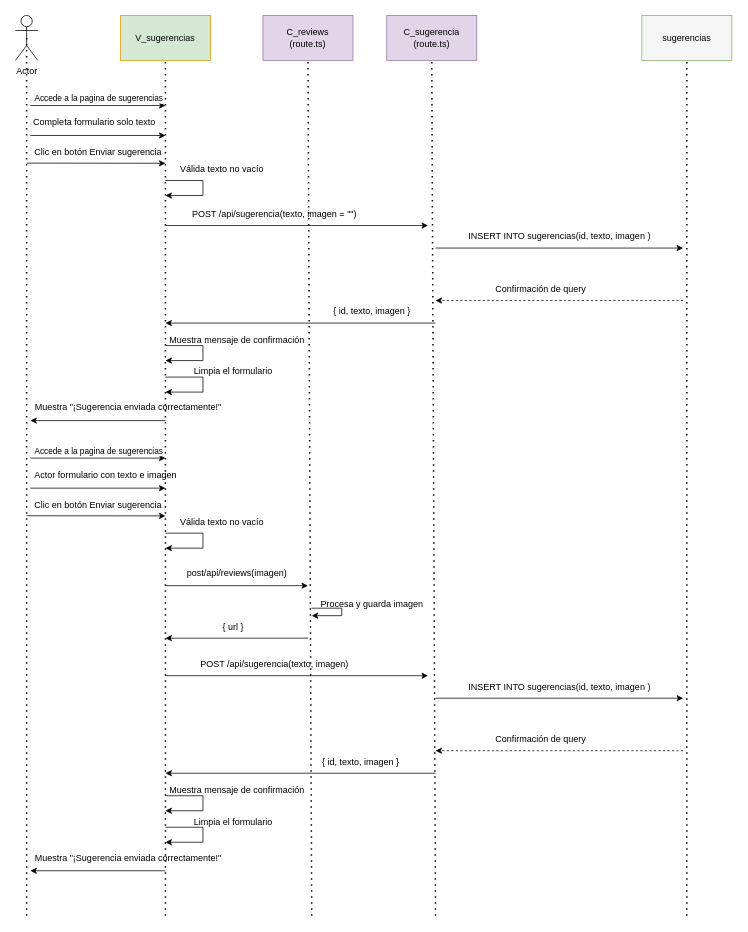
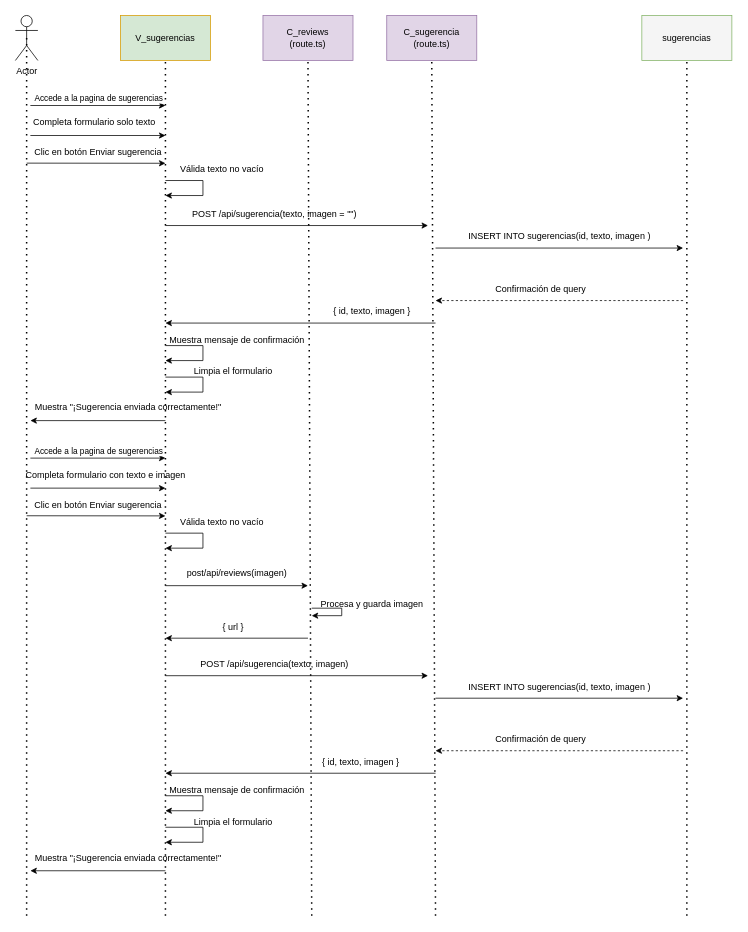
node "Actor formulario con texto e imagen": label "Actor formulario con texto e imagen" -> "Completa formulario con texto e imagen"
